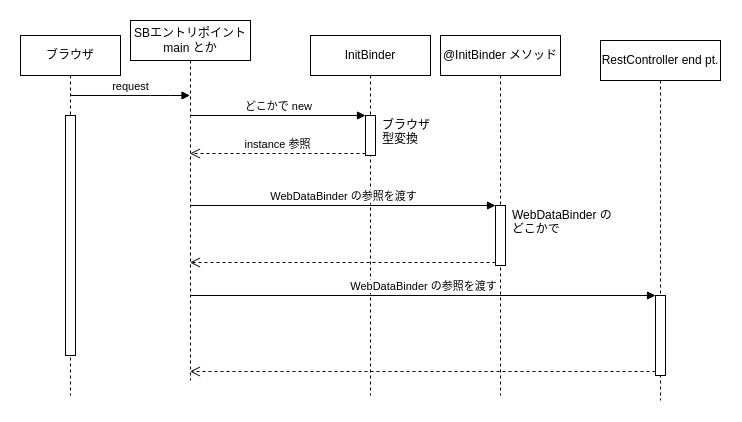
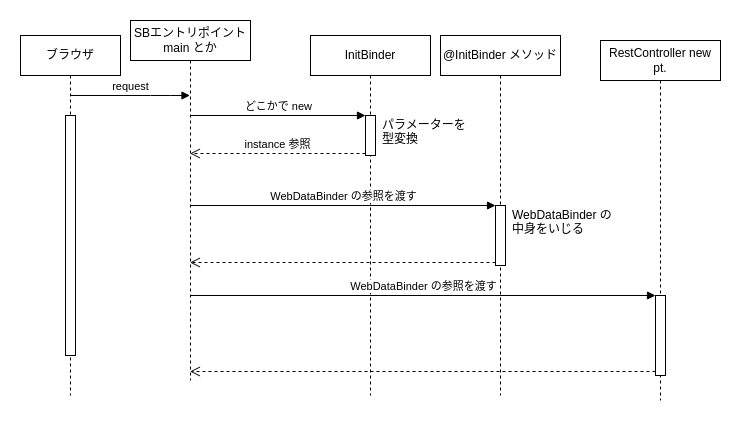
node "RestController end pt.": label "RestController end pt." -> "RestController new pt."
node "ブラウザ 型変換": label "ブラウザ 型変換" -> "パラメーターを 型変換"
node "WebDataBinder の どこかで": label "WebDataBinder の どこかで" -> "WebDataBinder の 中身をいじる"
